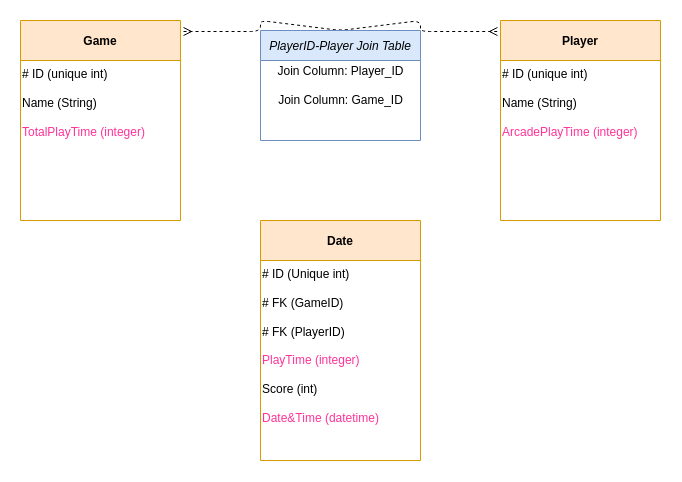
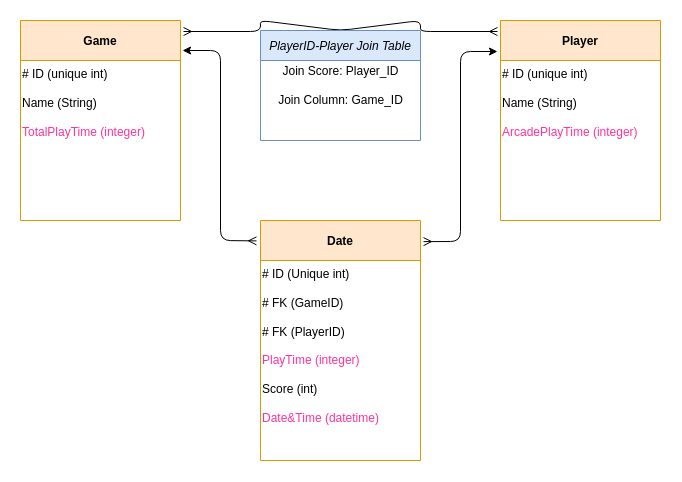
edge "Game" -- "Player": style dashed -> solid
node "Join Column: Player_ID Join Column: Game_ID": label "Join Column: Player_ID Join Column: Game_ID" -> "Join Score: Player_ID Join Column: Game_ID"
edge "Game" -- "Date": added
edge "Player" -- "Date": added
